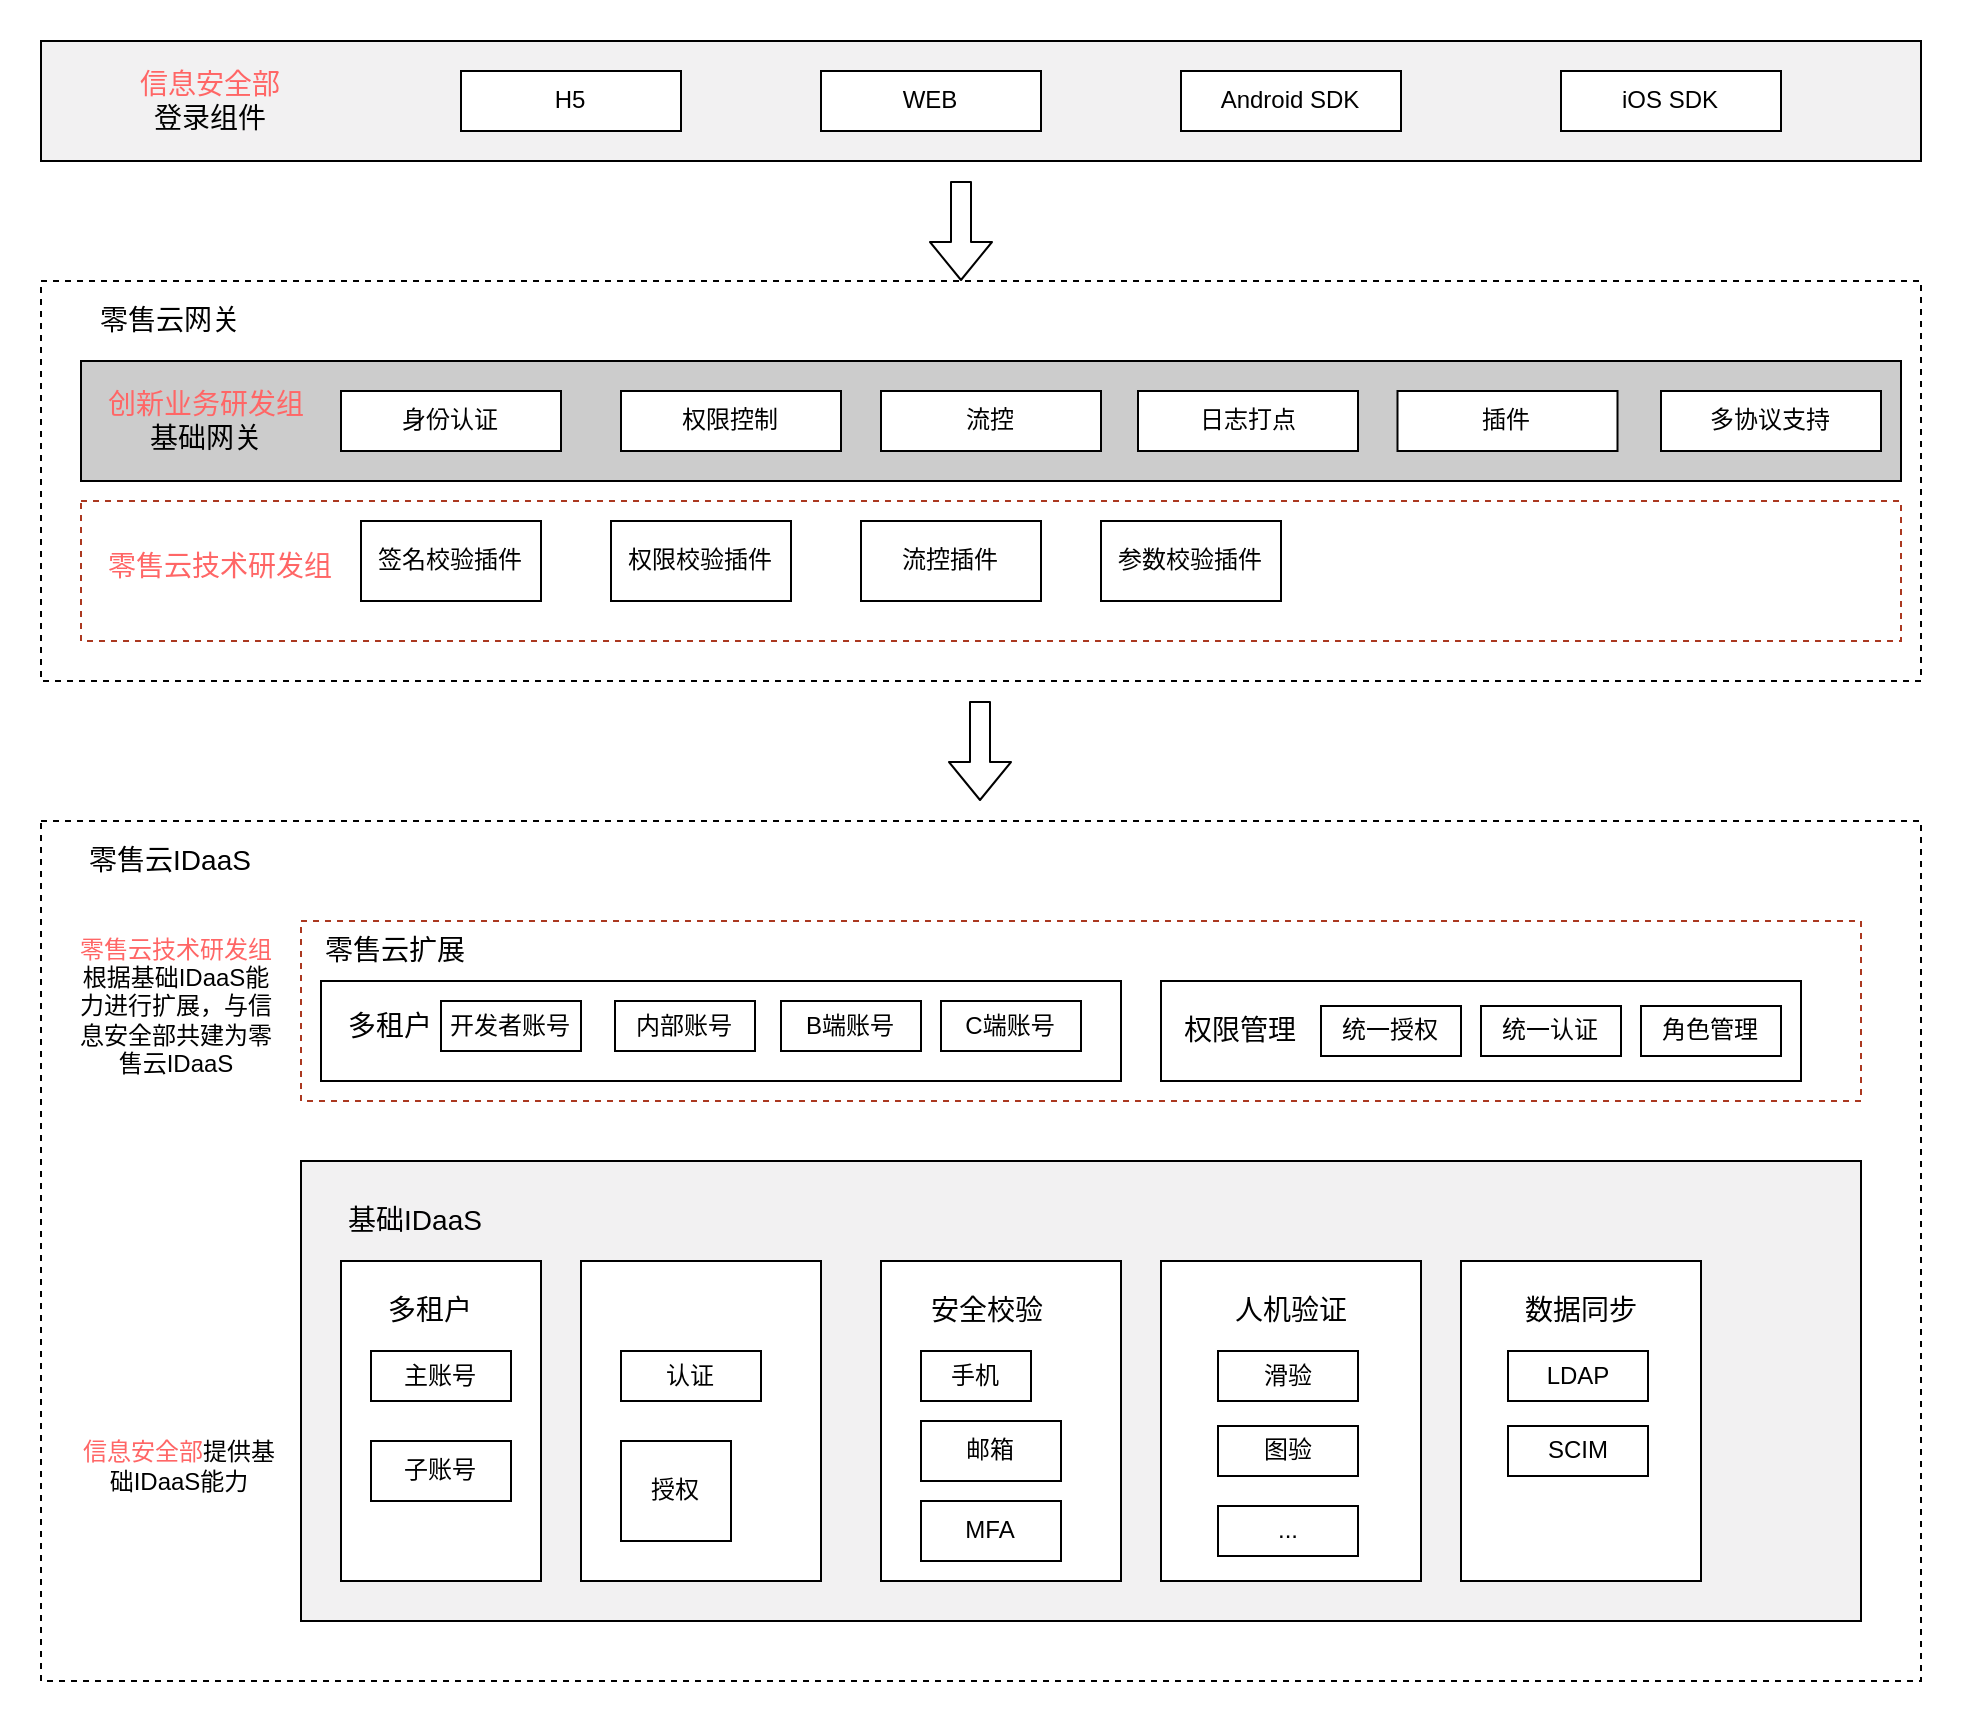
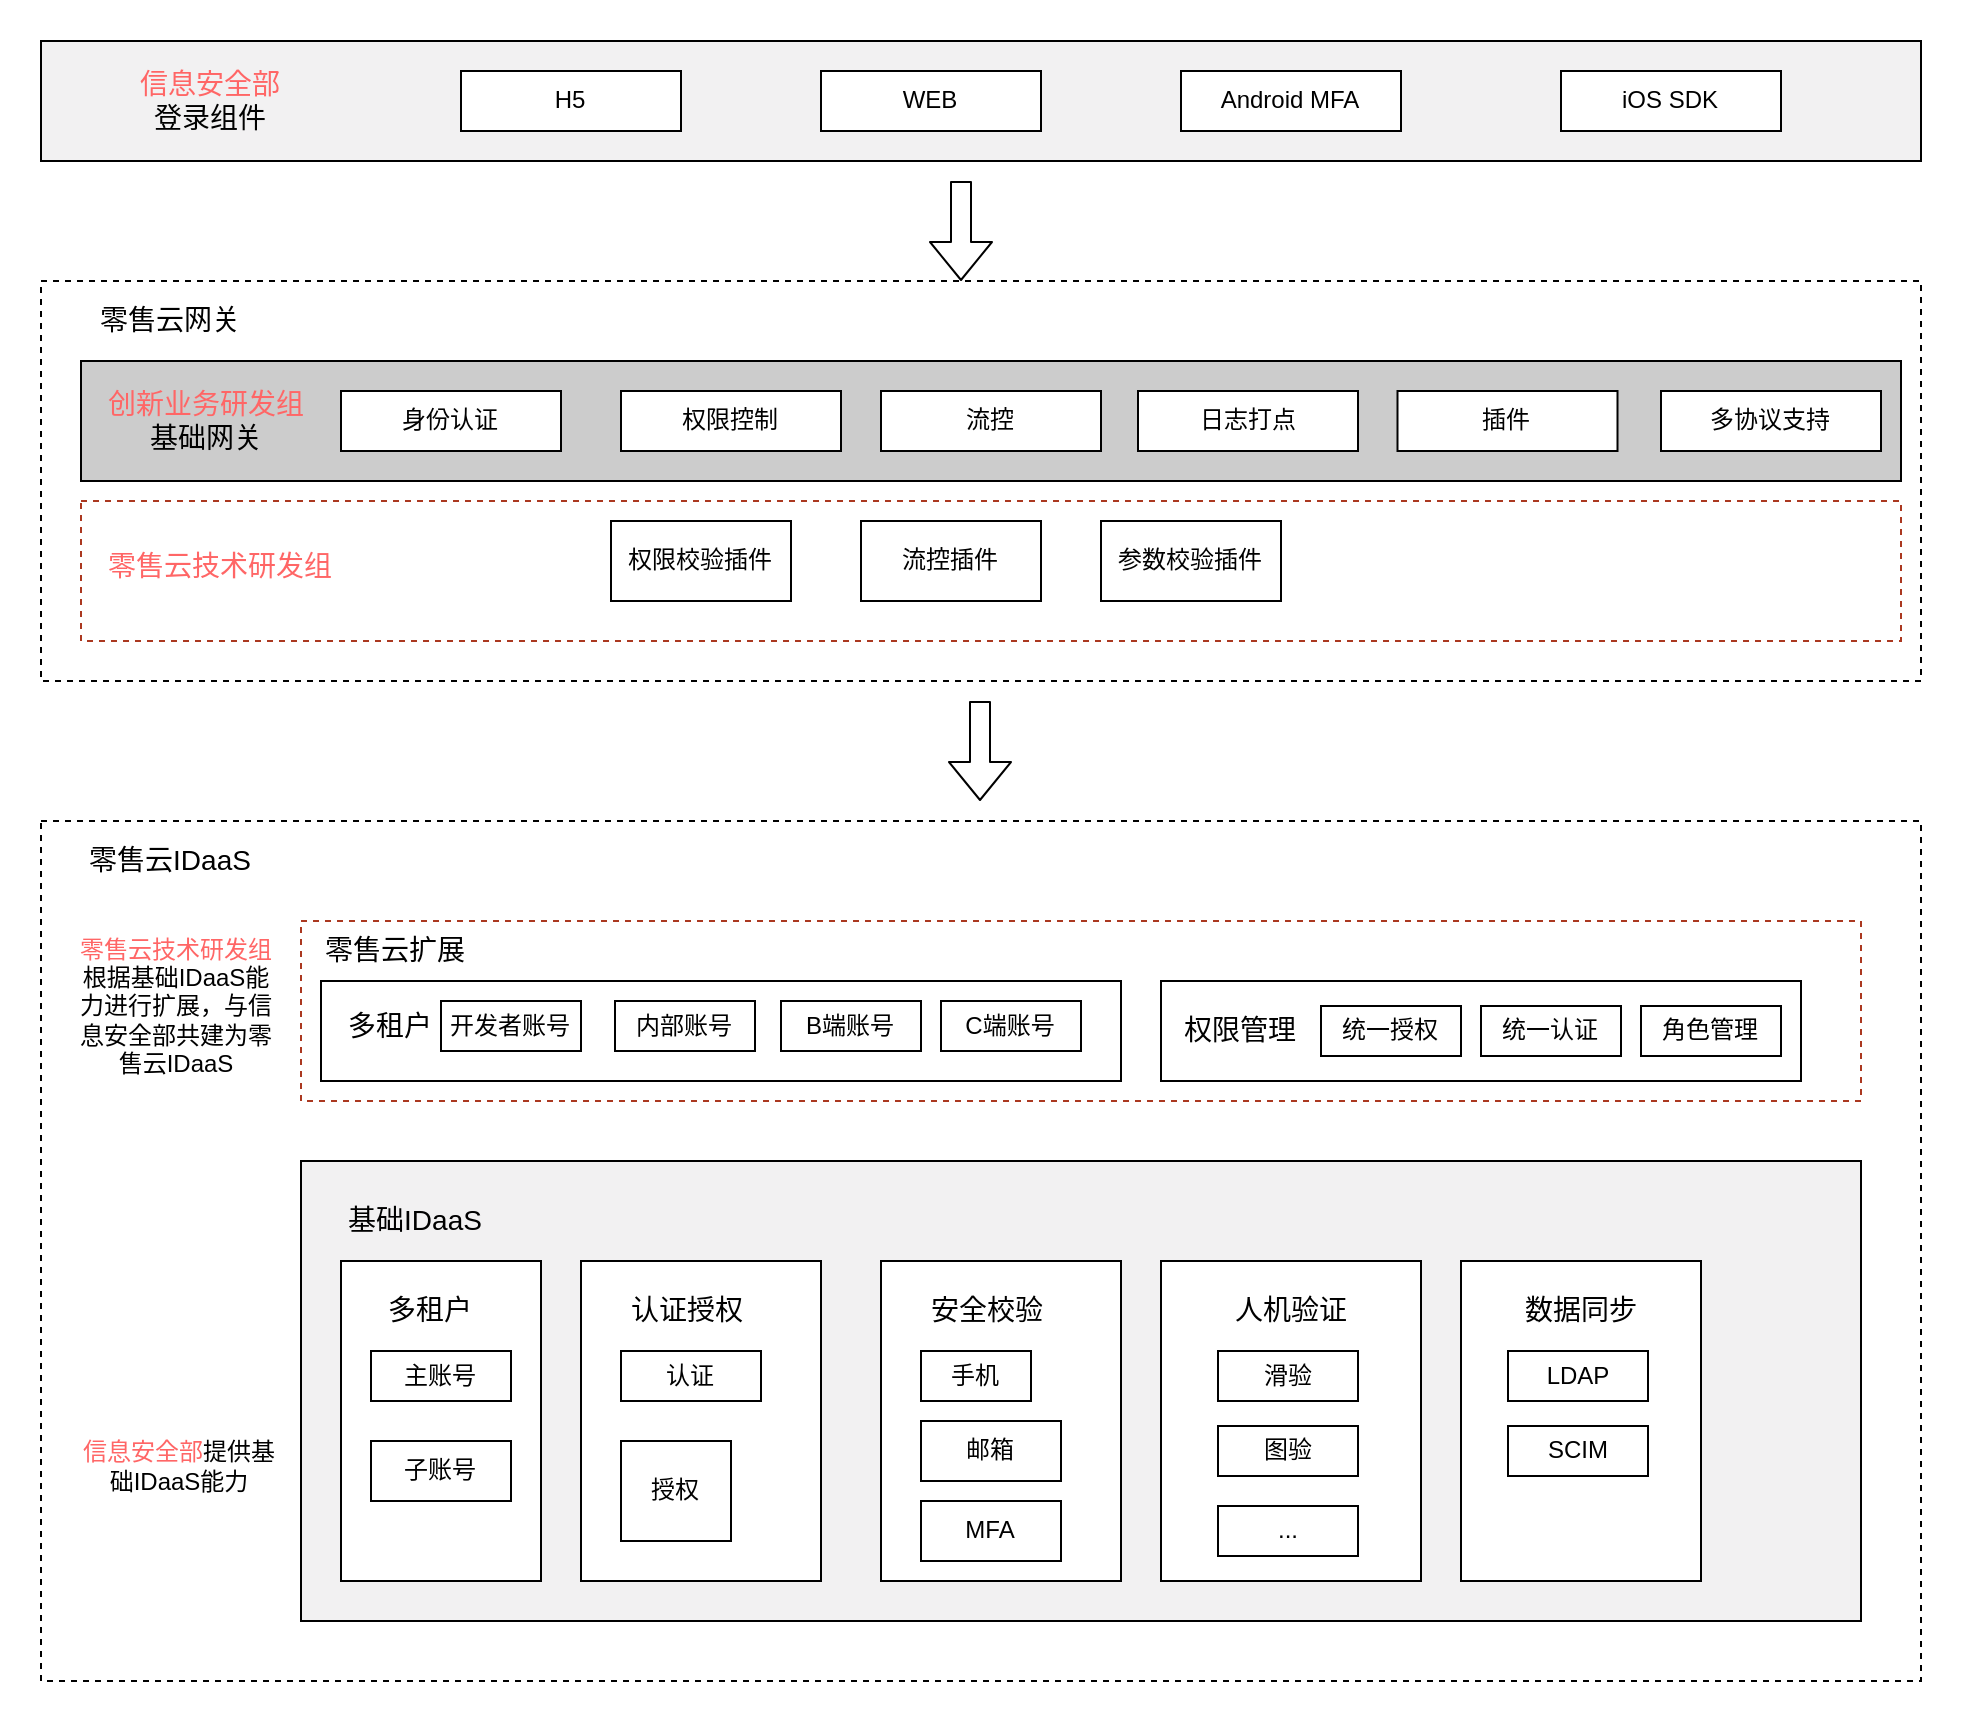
node "Android SDK": label "Android SDK" -> "Android MFA"
node "签名校验插件": removed
node "认证授权": added
